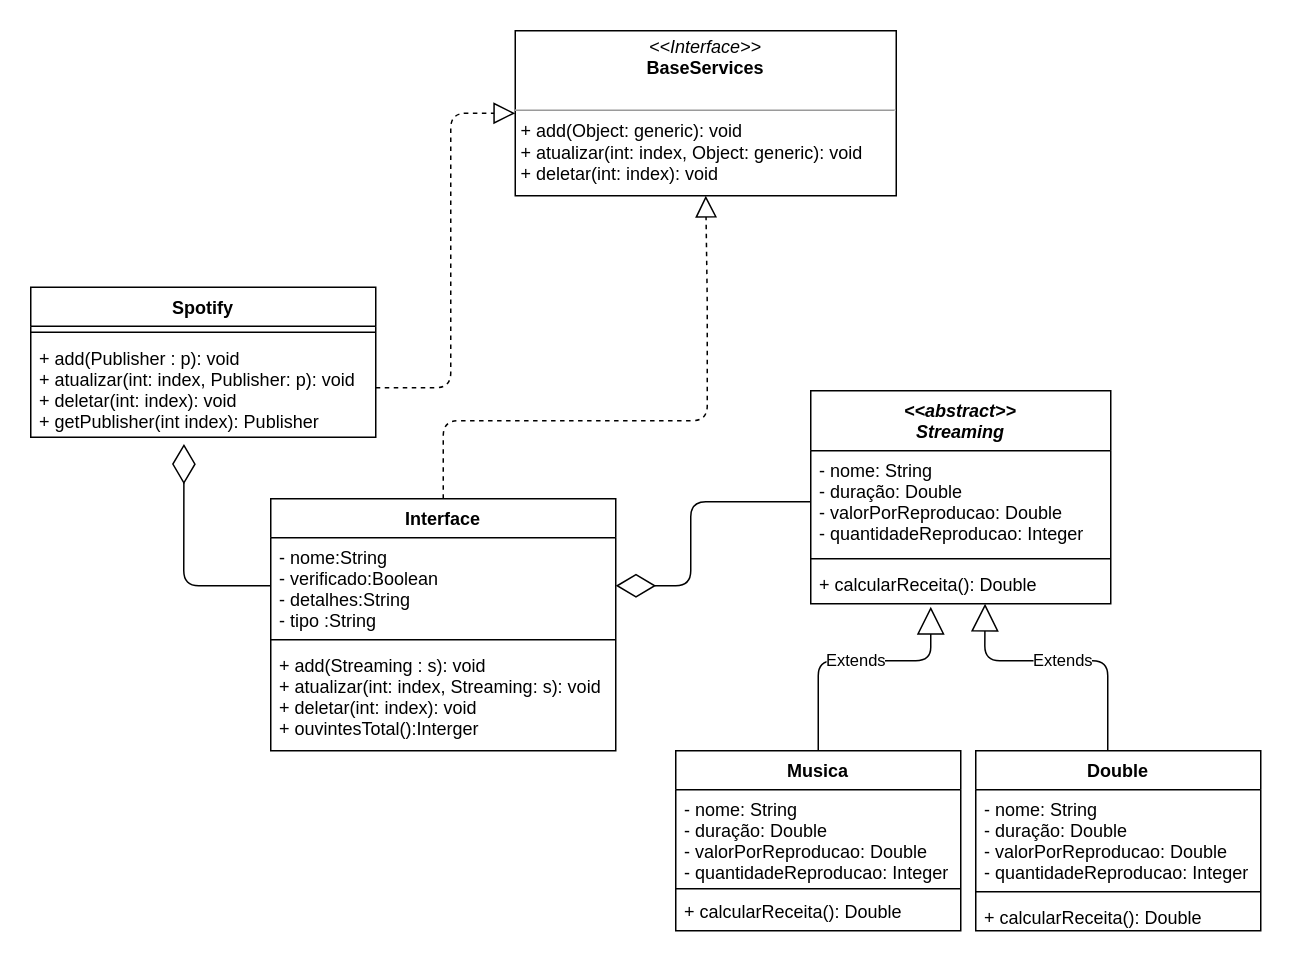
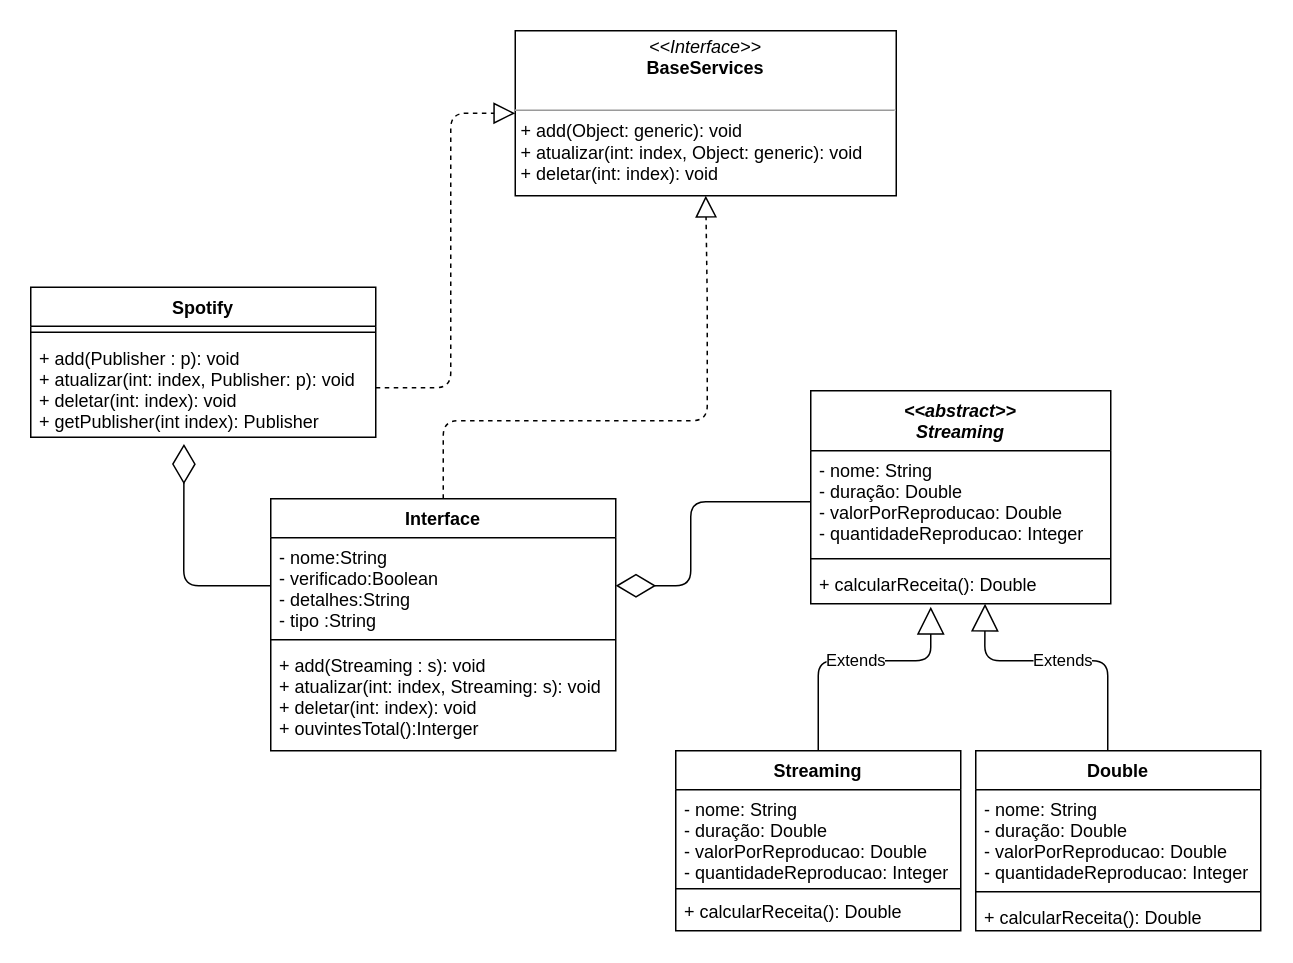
node "Musica": label "Musica" -> "Streaming"
